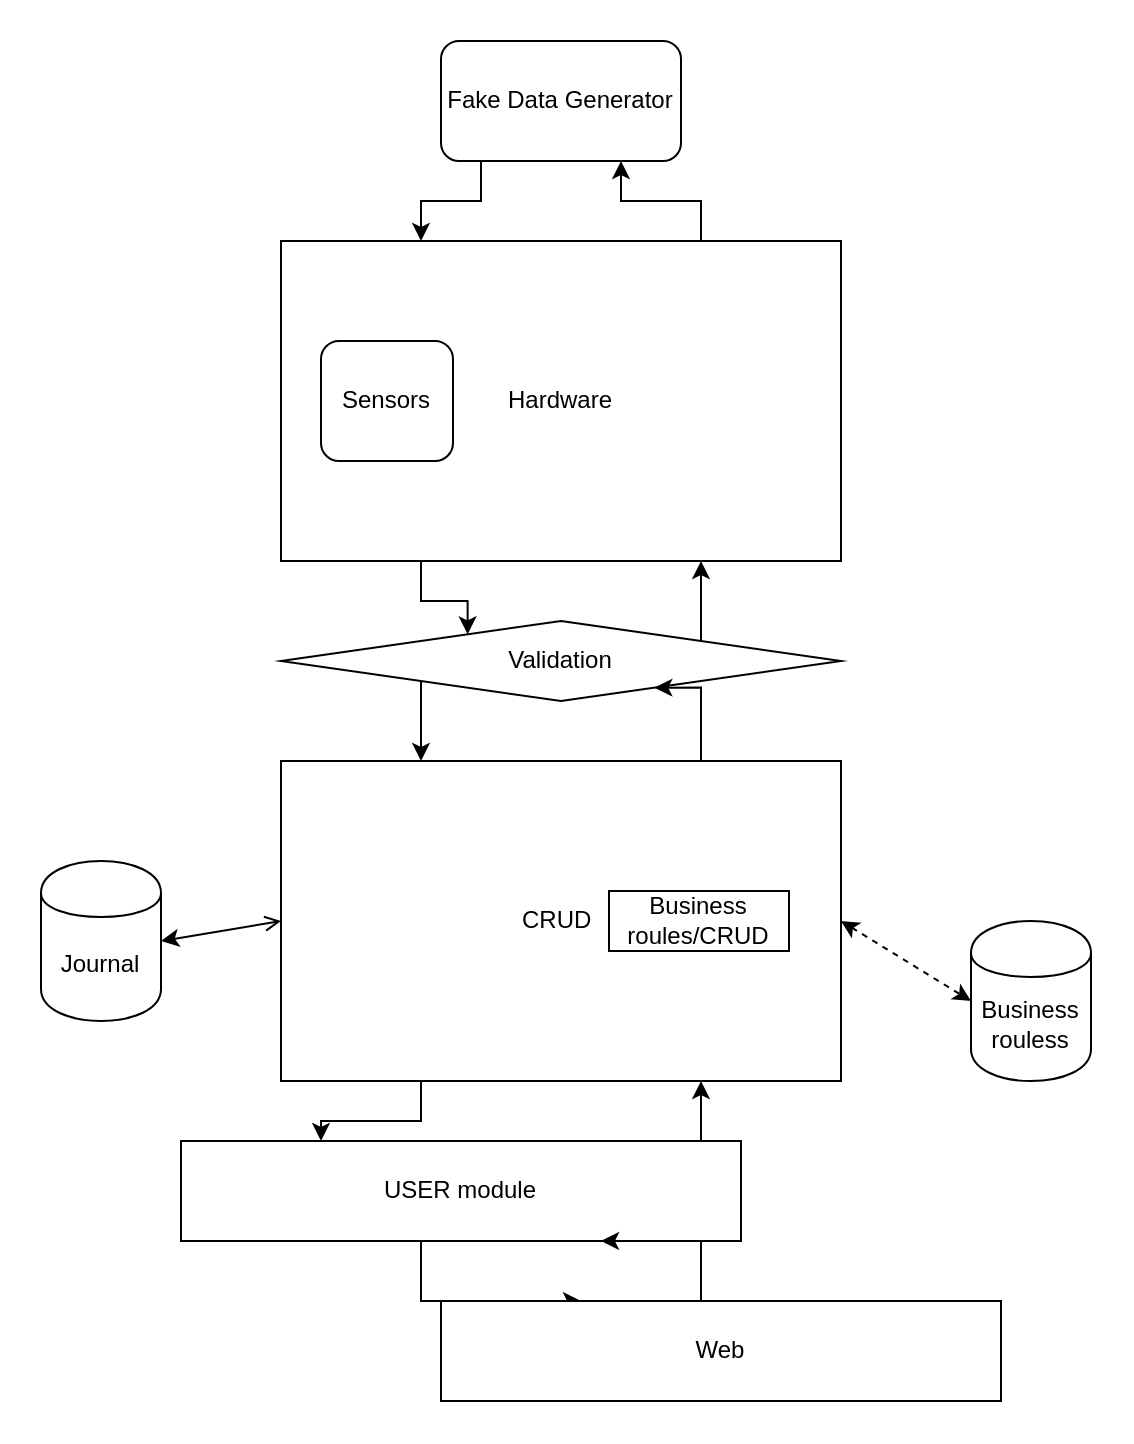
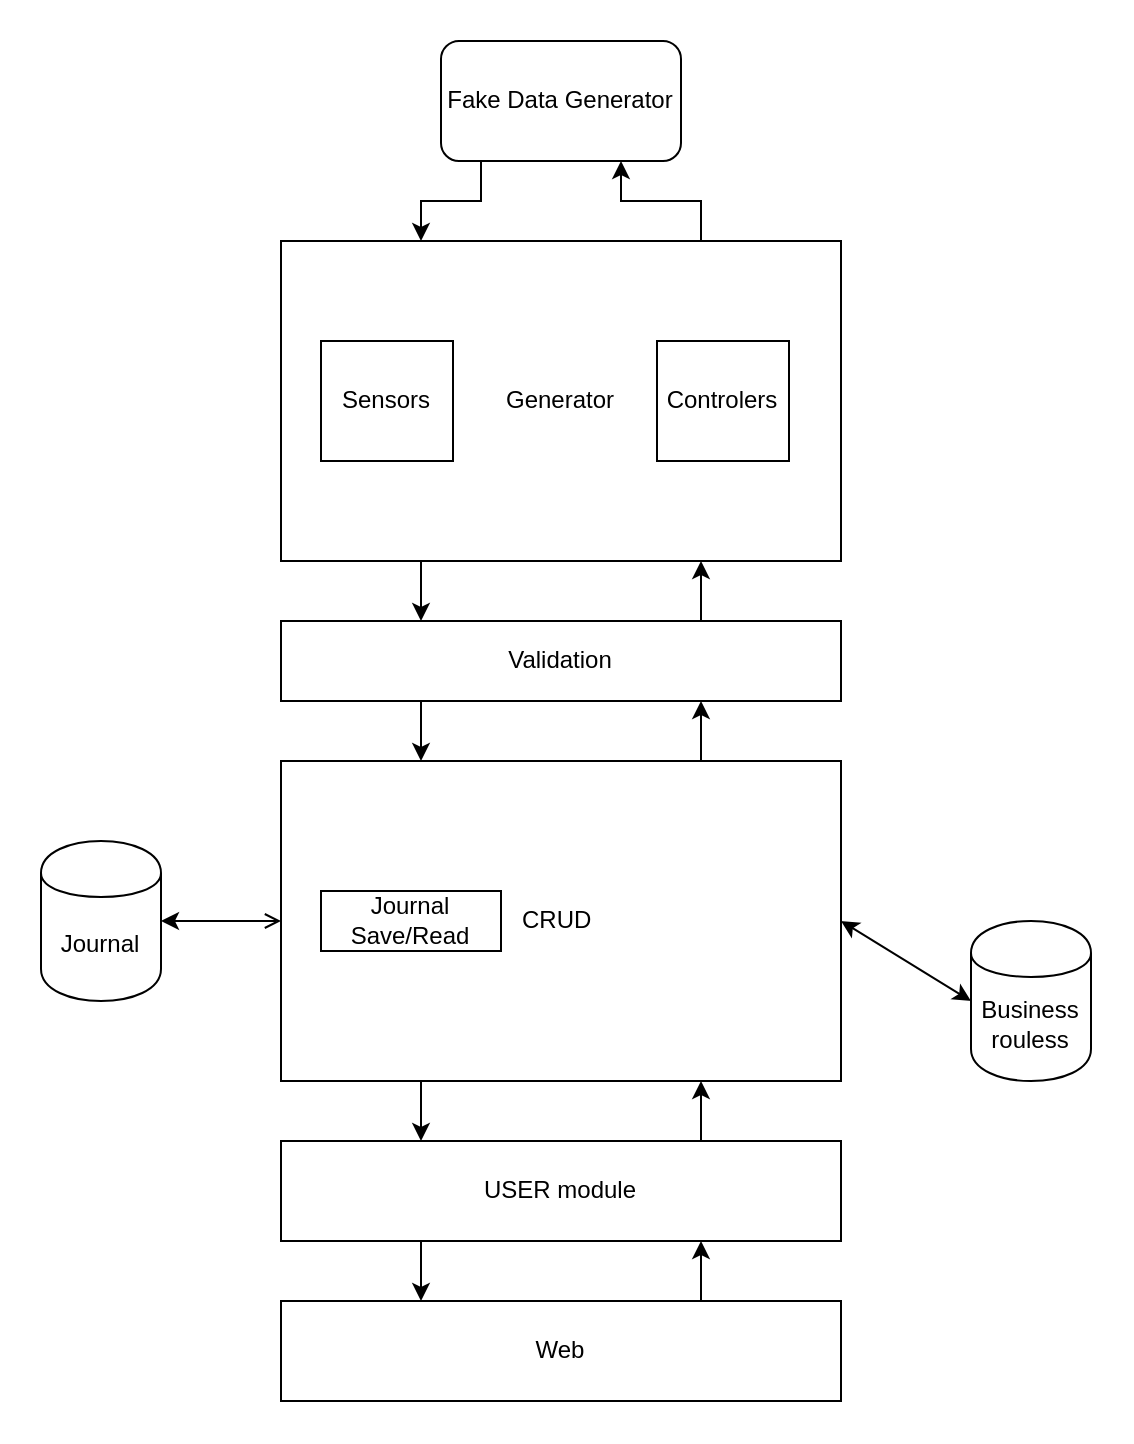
node "Sensors": shape rounded rectangle -> rectangle
node "Hardware": label "Hardware" -> "Generator"
node "Controlers": added
node "Validation": shape diamond -> rectangle
node "Journal Save/Read": added
node "Business roules/CRUD": removed
node "Journal": moved (101, 941) -> (101, 921)
edge "CRUD" -- "Business rouless": style dashed -> solid
node "USER module": moved (461, 1191) -> (561, 1191)
node "Web": moved (721, 1351) -> (561, 1351)
